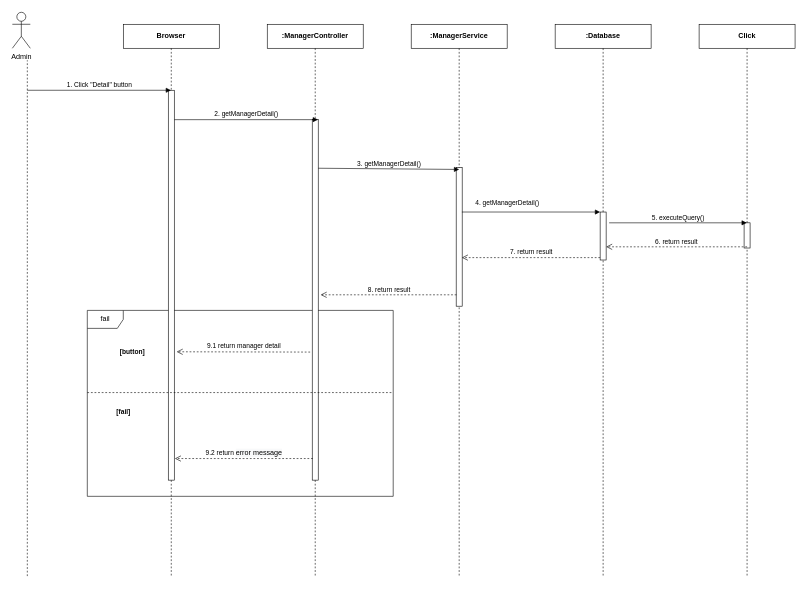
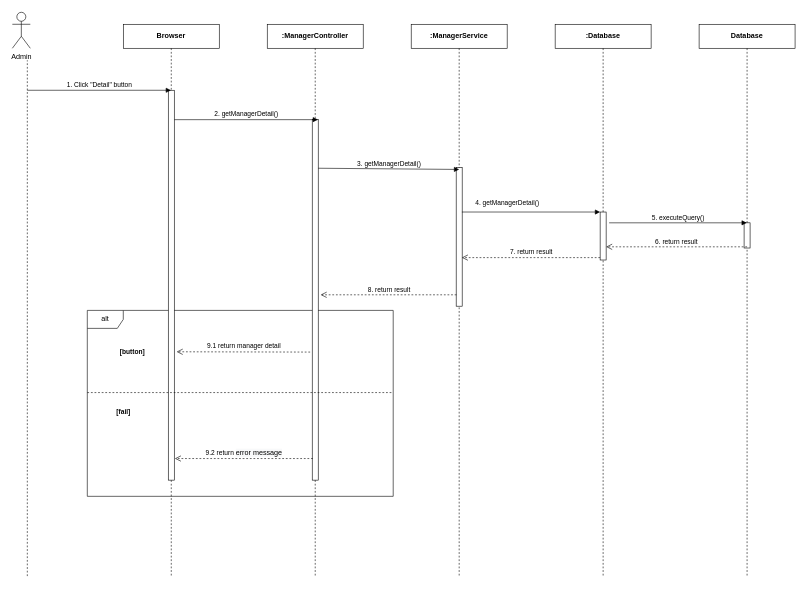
node "Click": label "Click" -> "Database"
node "fail": label "fail" -> "alt"
